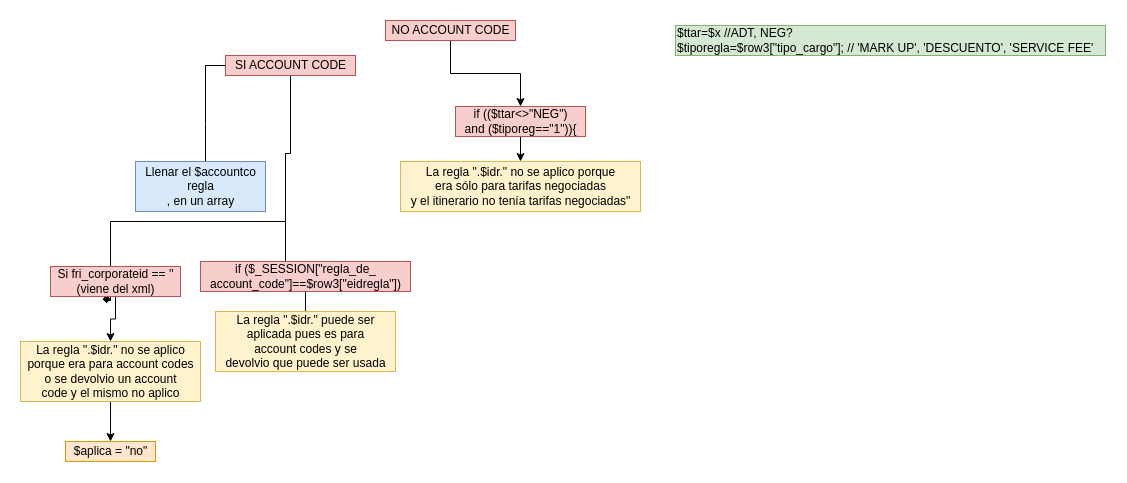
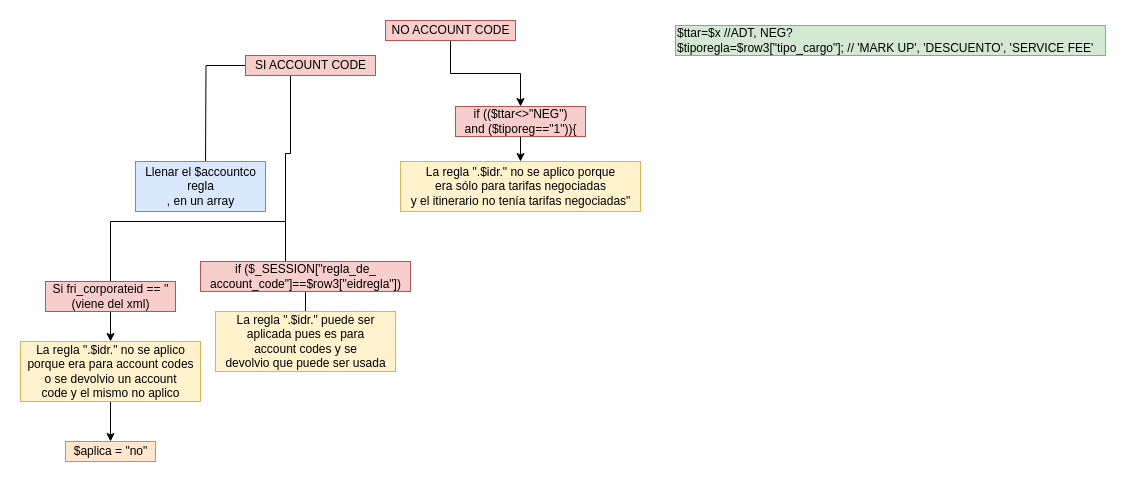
node "SI ACCOUNT CODE": moved (291, 66) -> (311, 66)
node "Si fri_corporateid == '' (viene del xml)": moved (116, 282) -> (111, 297)
